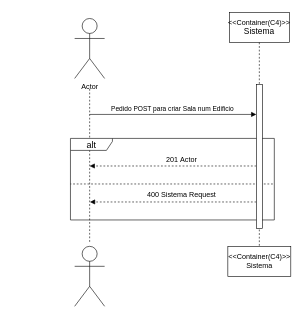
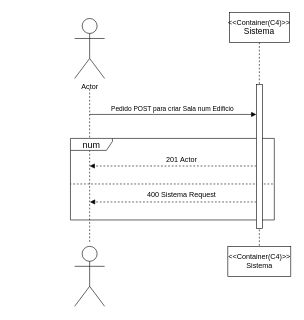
node "alt": label "alt" -> "num"
